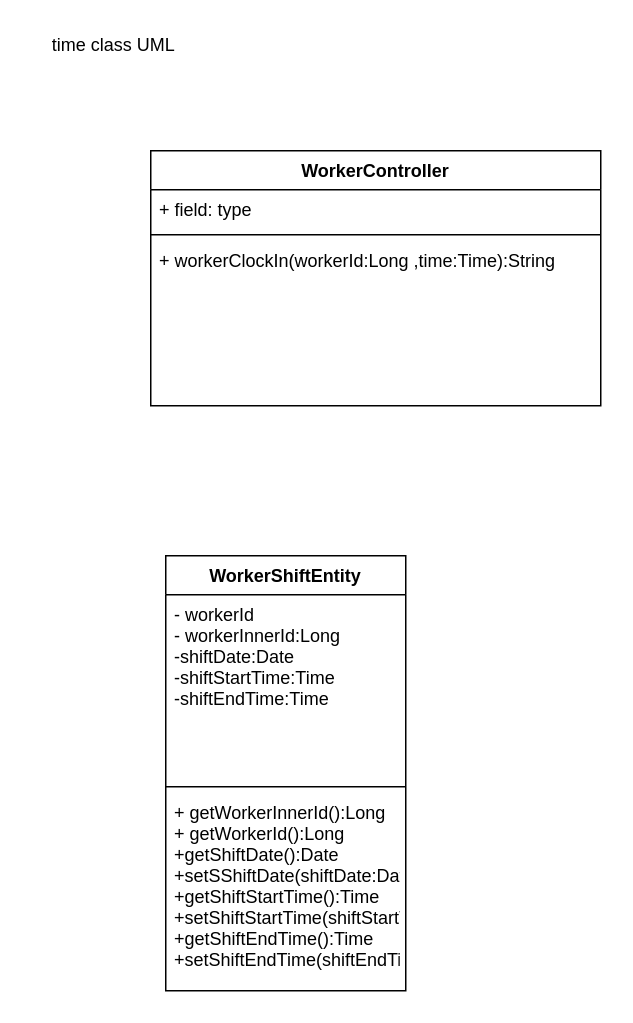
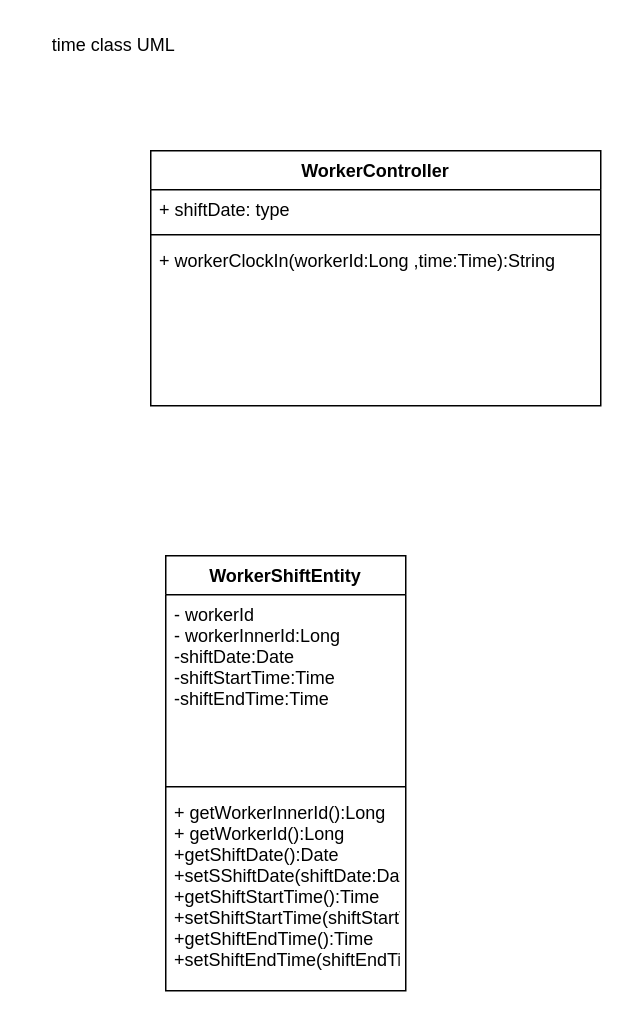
node "+ field: type": label "+ field: type" -> "+ shiftDate: type"
